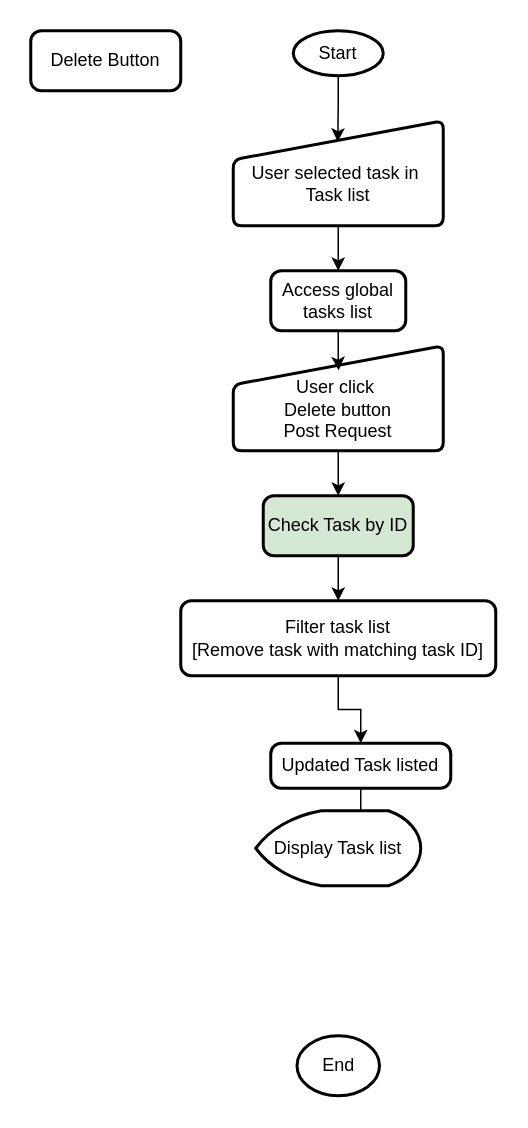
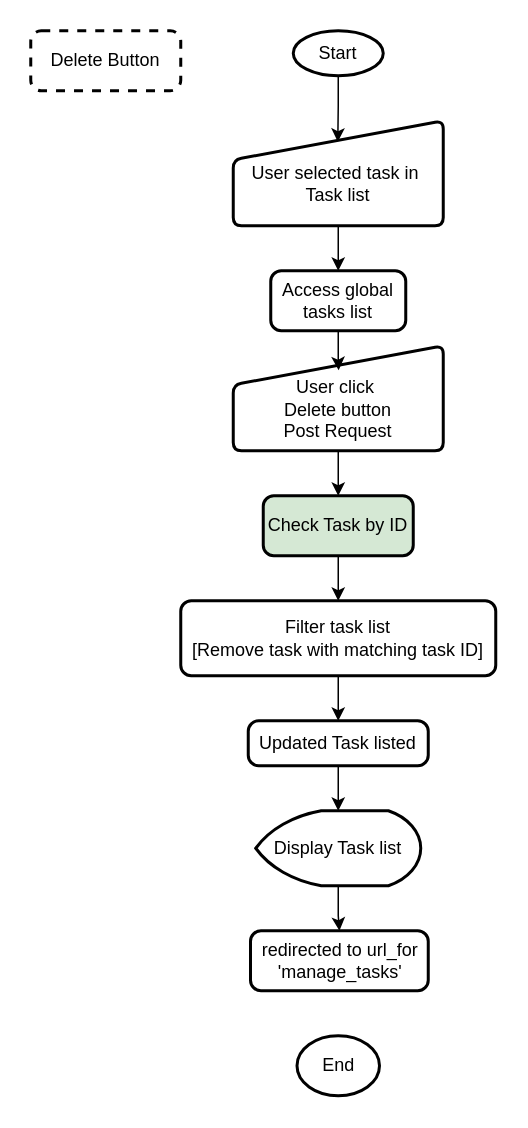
node "Delete Button": style solid -> dashed
node "Updated Task listed": moved (361, 766) -> (338, 743)
edge "Display Task list" -> "redirected to url_for 'manage_tasks'": added
node "redirected to url_for 'manage_tasks'": added
